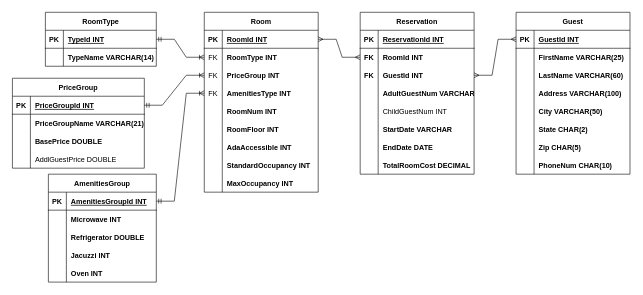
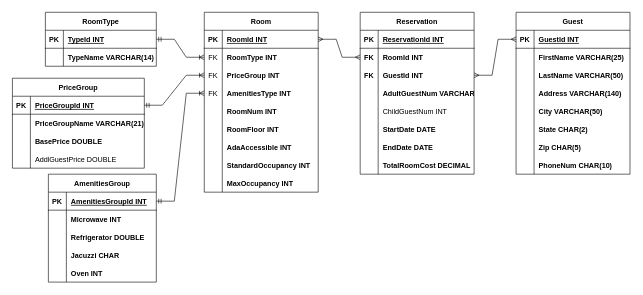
node "LastName VARCHAR(60)": label "LastName VARCHAR(60)" -> "LastName VARCHAR(50)"
node "Address VARCHAR(100)": label "Address VARCHAR(100)" -> "Address VARCHAR(140)"
node "StartDate VARCHAR": label "StartDate VARCHAR" -> "StartDate DATE"
node "Jacuzzi INT": label "Jacuzzi INT" -> "Jacuzzi CHAR"
